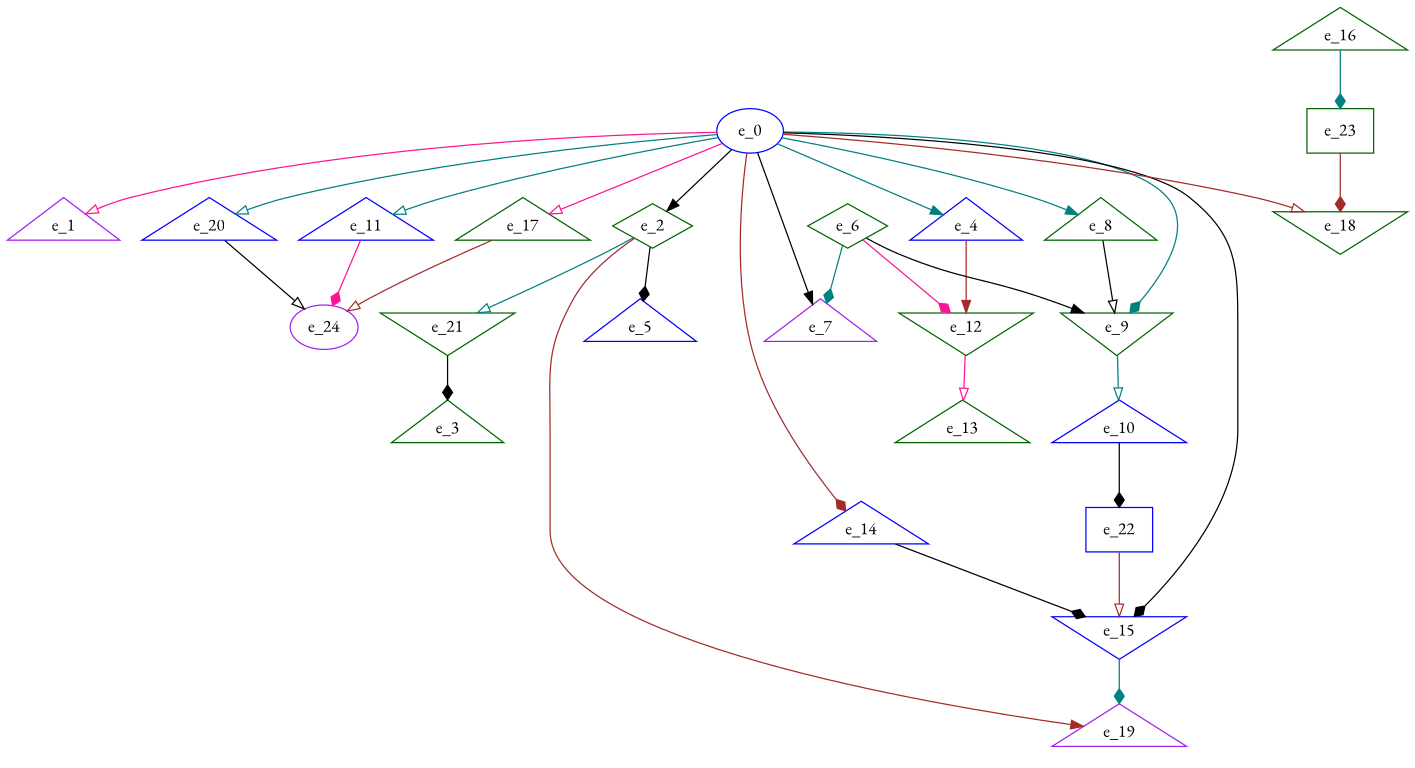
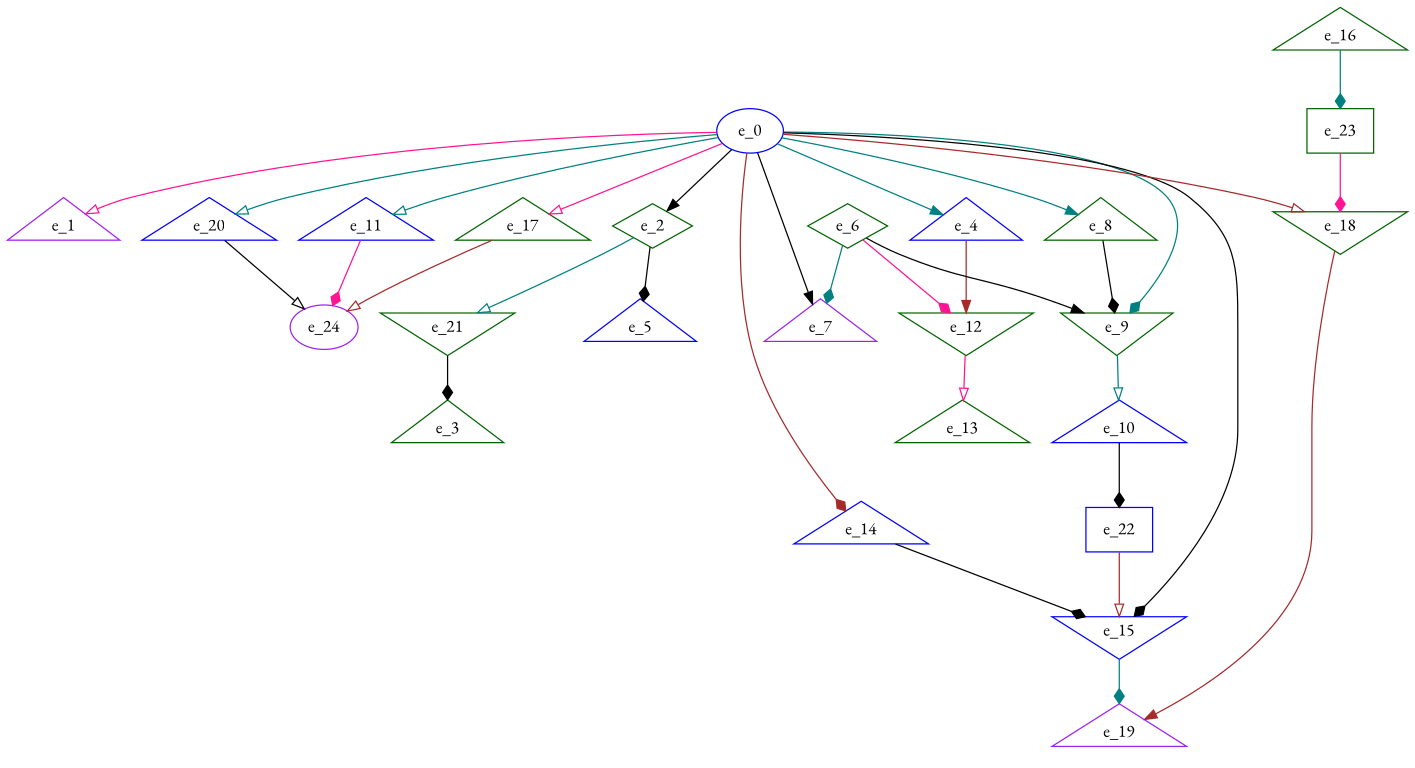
edge "e_23" -> "e_18": color brown -> deeppink
edge "e_8" -> "e_9": arrowhead onormal -> diamond
edge "e_2" -> "e_19": now "e_18" -> "e_19"
